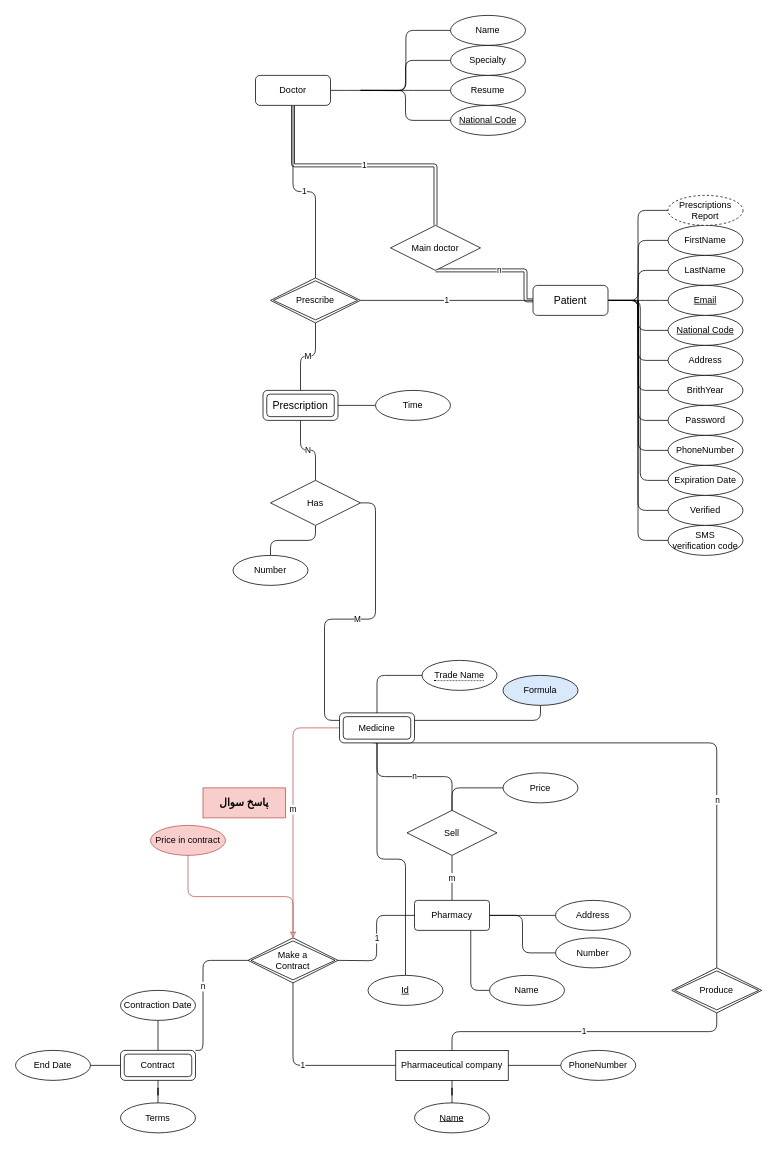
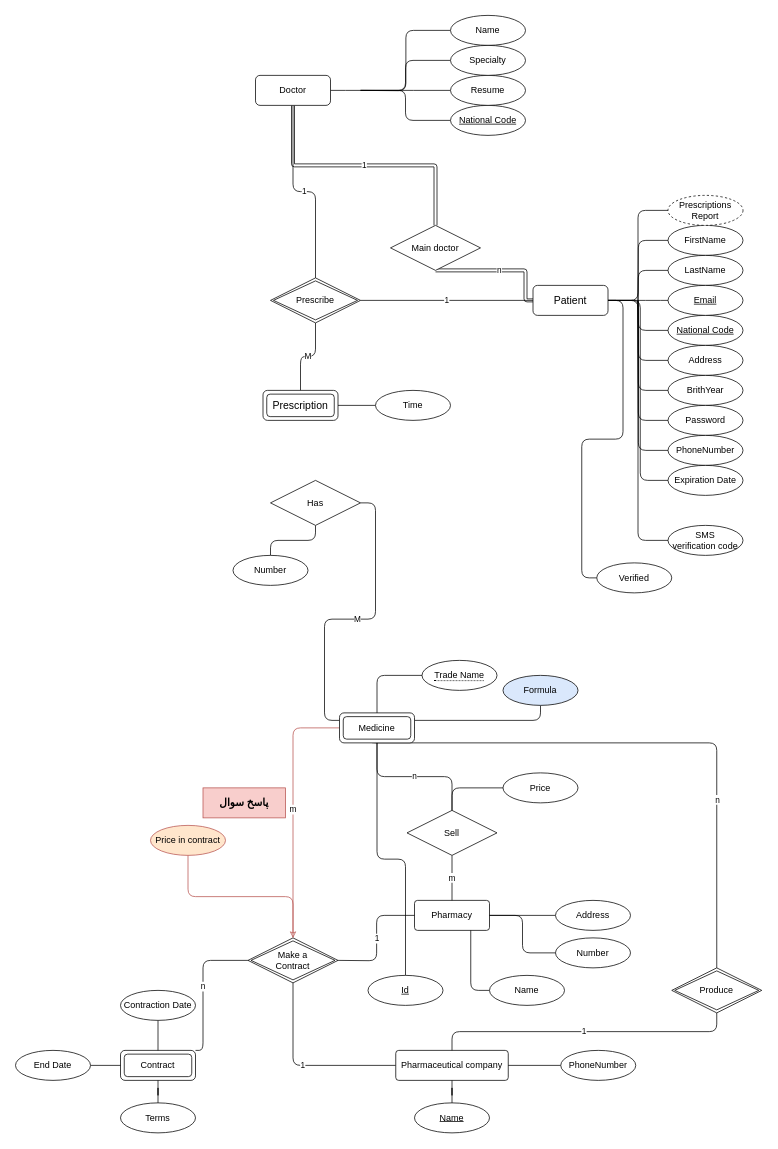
edge "Prescription" -- "Has": removed, label "N"
node "Verified": moved (705, 510) -> (634, 578)
node "Price in contract": fillcolor #f8cecc -> #ffe6cc
node "Pharmaceutical company": shape rectangle -> rounded rectangle
